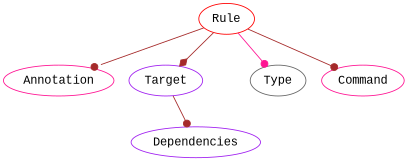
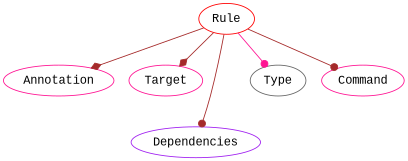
edge "Rule" -> "Annotation": arrowhead dot -> diamond
node "Target": color purple -> deeppink
edge "Target" -> "Dependencies": now "Rule" -> "Dependencies"
